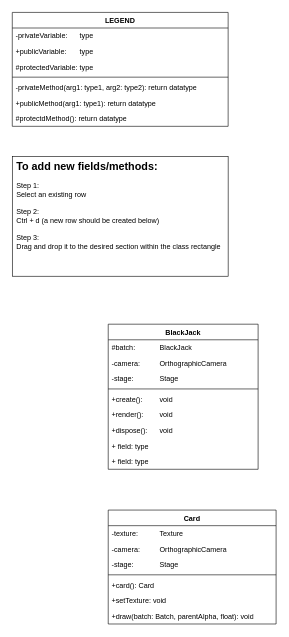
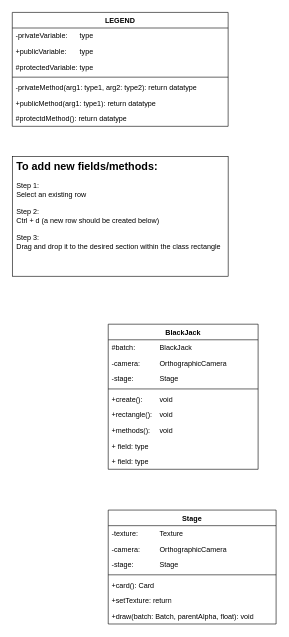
node "+render(): void": label "+render(): void" -> "+rectangle(): void"
node "+dispose(): void": label "+dispose(): void" -> "+methods(): void"
node "Card": label "Card" -> "Stage"
node "+setTexture: void": label "+setTexture: void" -> "+setTexture: return"
